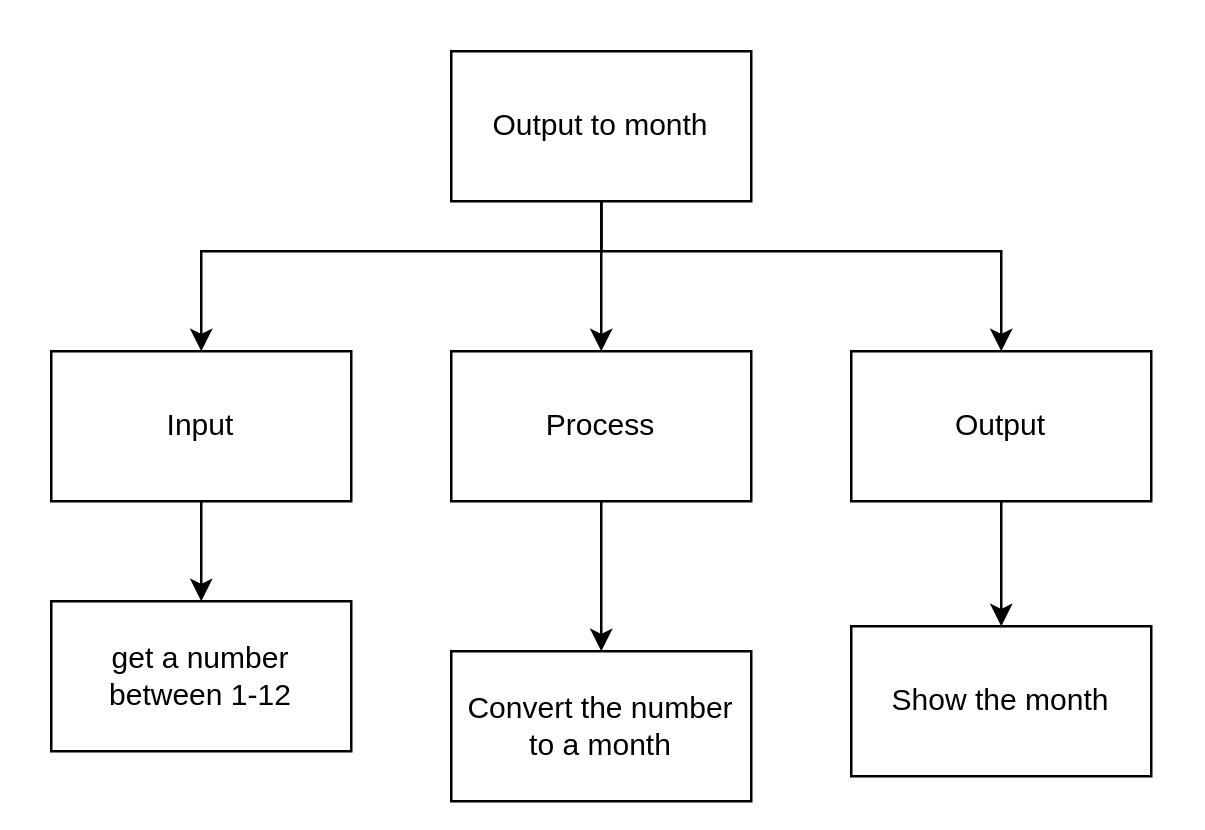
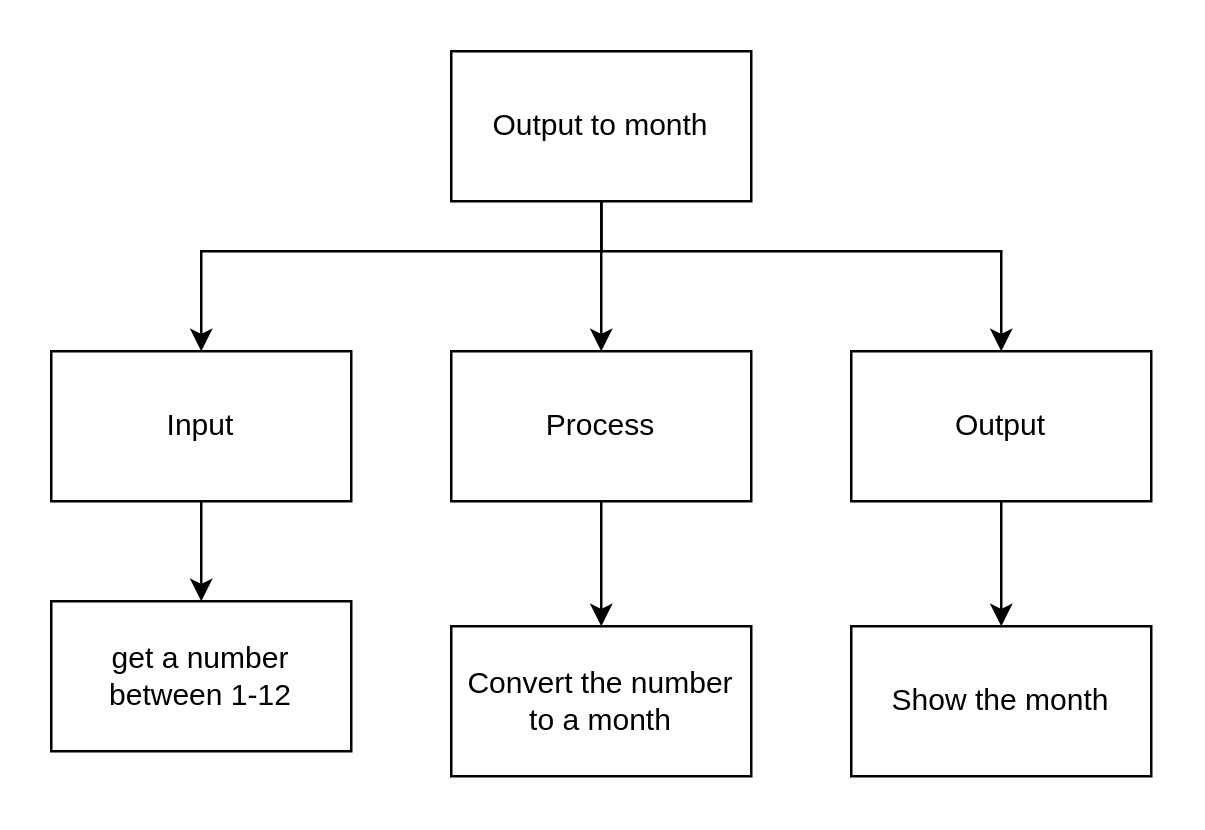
node "Convert the number to a month": moved (601, 726) -> (601, 701)
